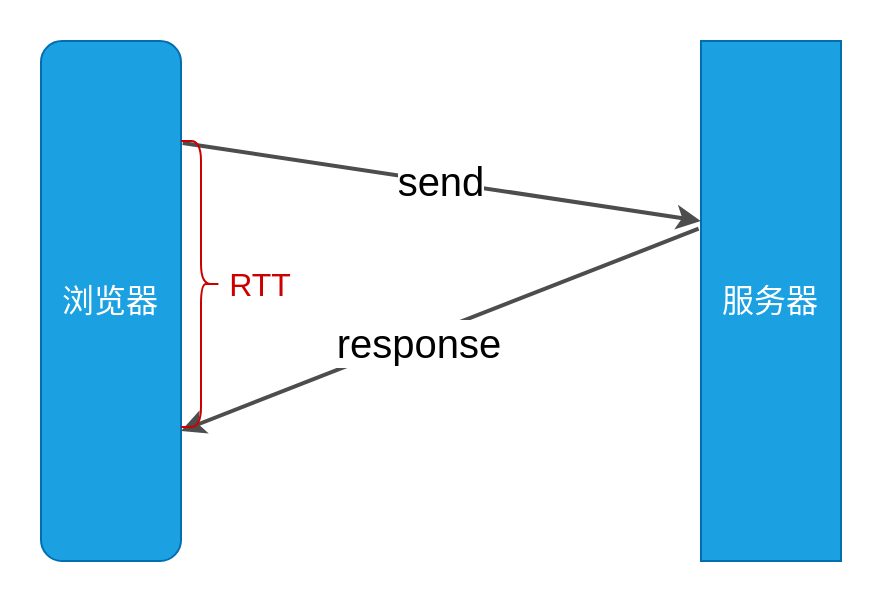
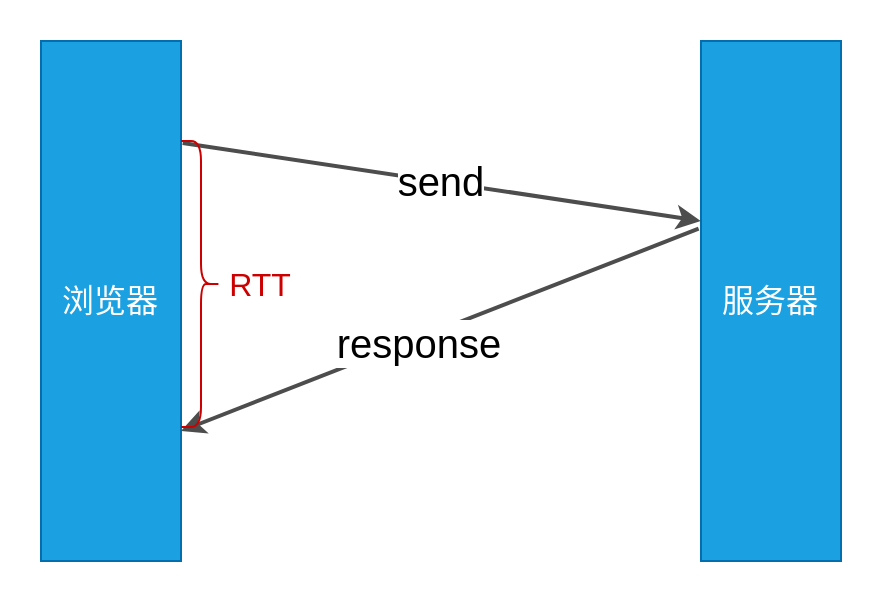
node "浏览器": shape rounded rectangle -> rectangle
